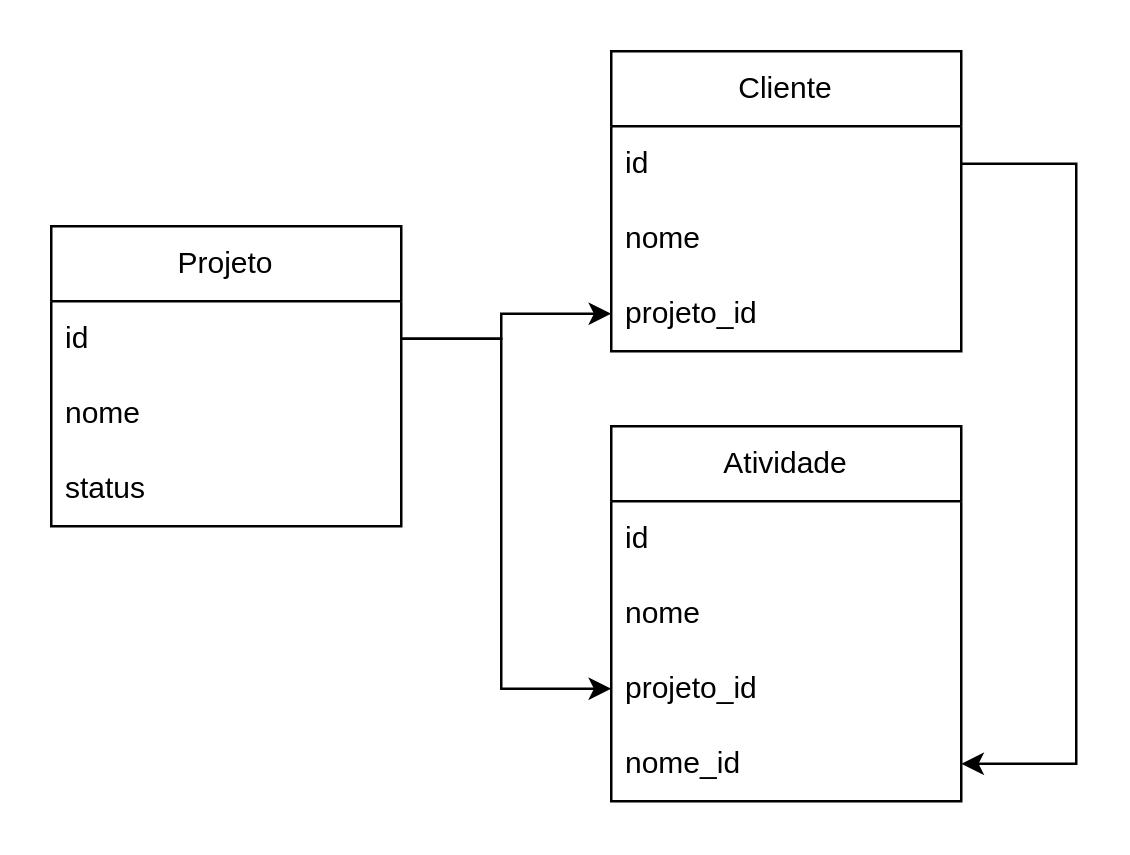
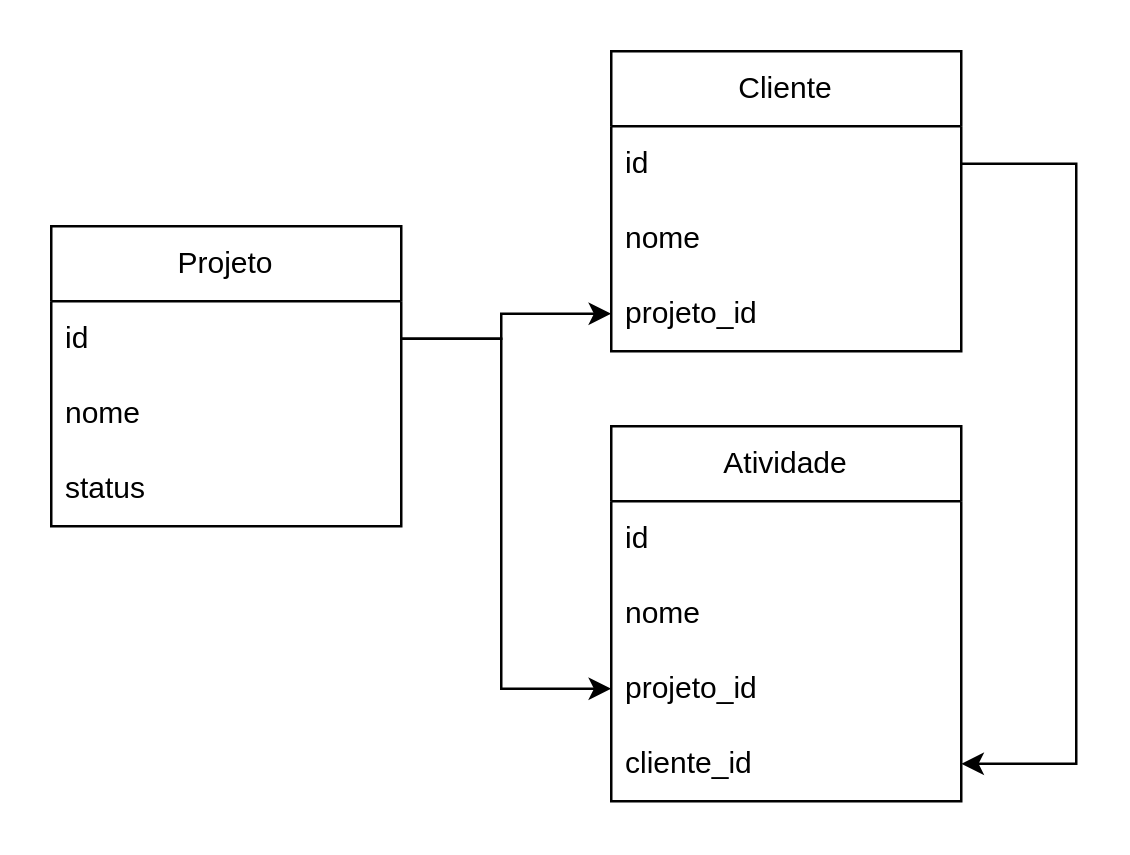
node "nome_id": label "nome_id" -> "cliente_id"
